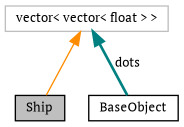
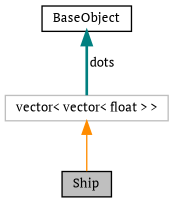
edge "BaseObject" -> "vector< vector< float > >": reversed
